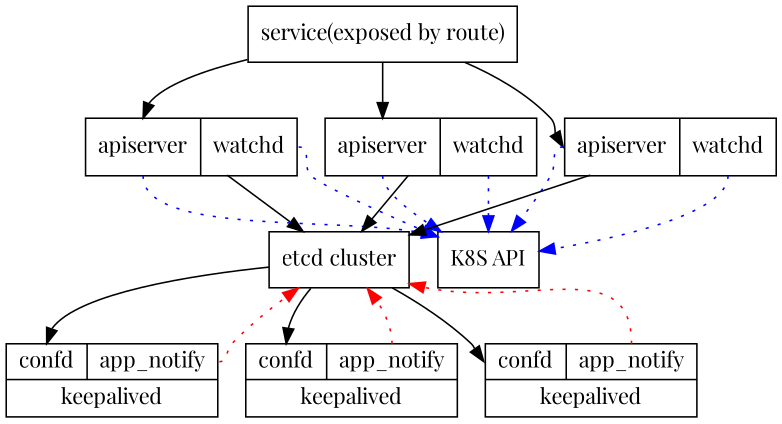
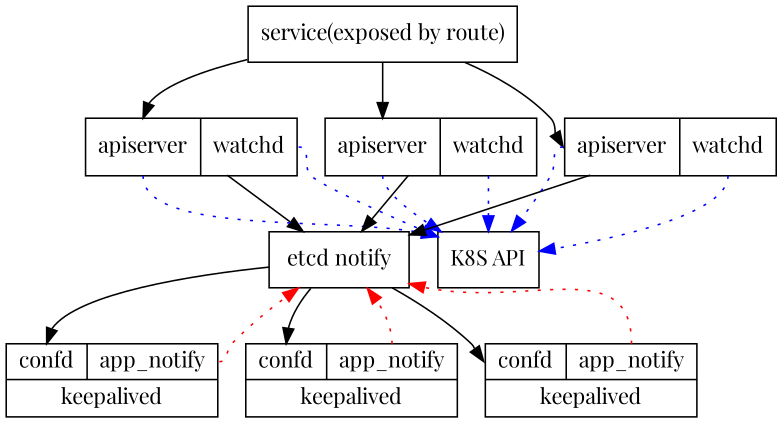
node "etcd cluster": label "etcd cluster" -> "etcd notify"
